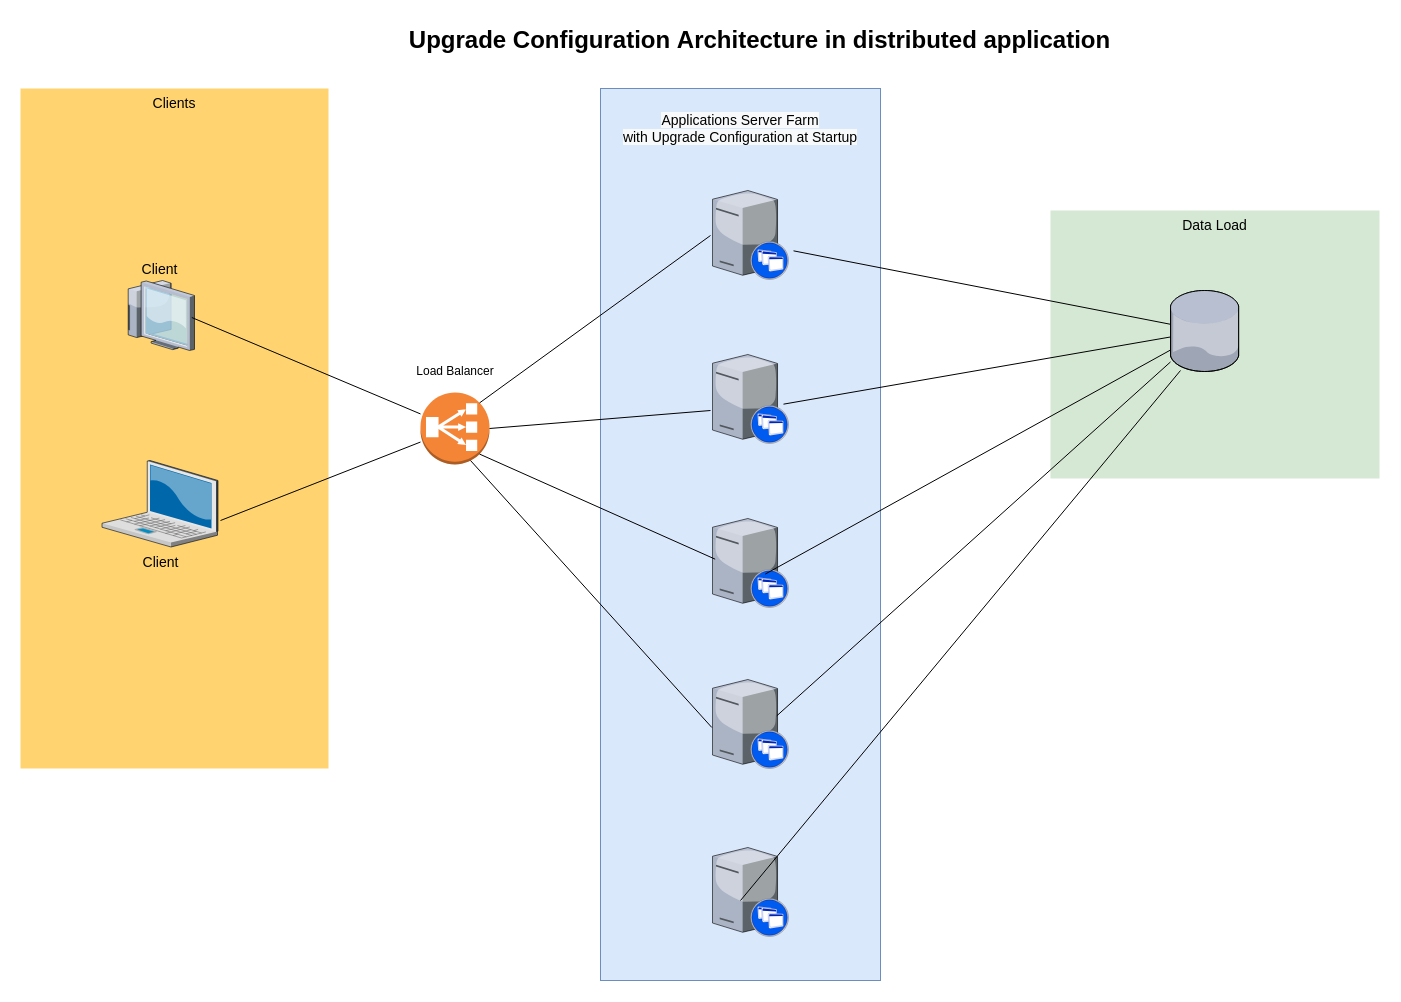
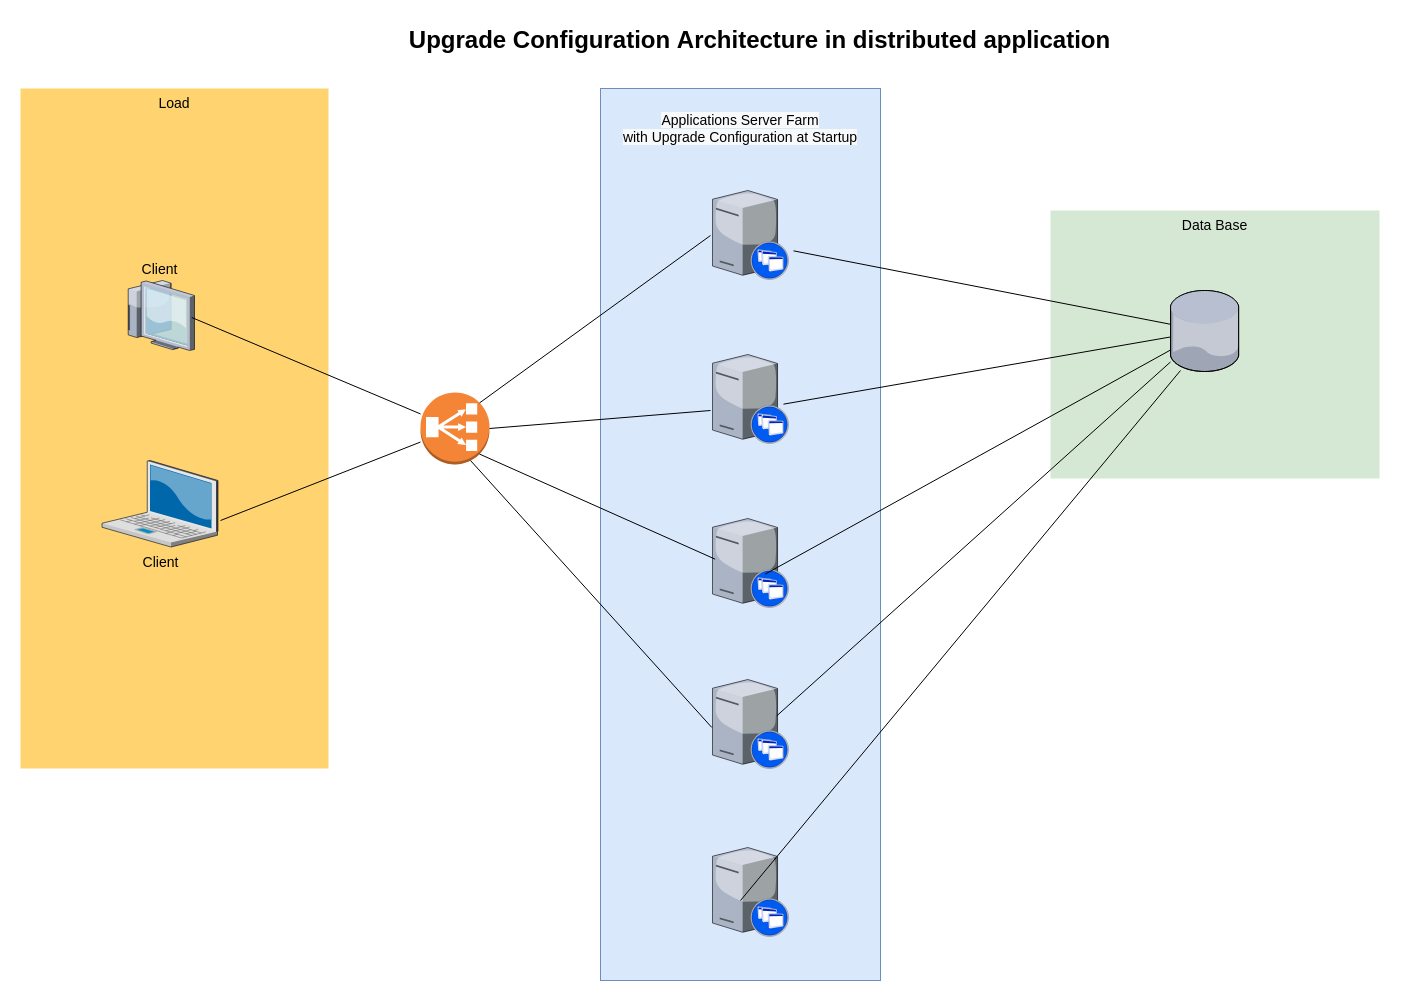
node "Clients": label "Clients" -> "Load"
node "Data Load": label "Data Load" -> "Data Base"
node "Load Balancer": removed
